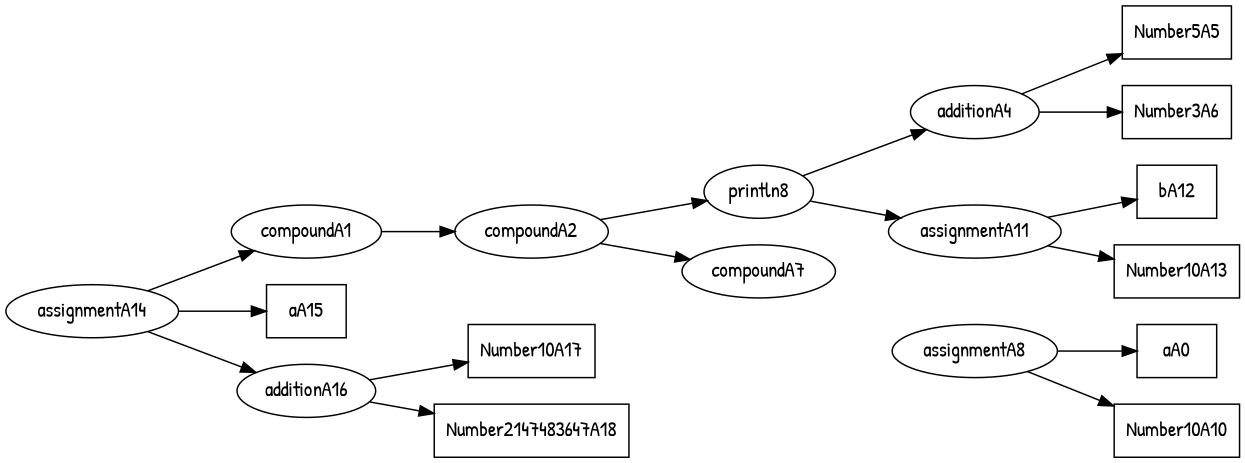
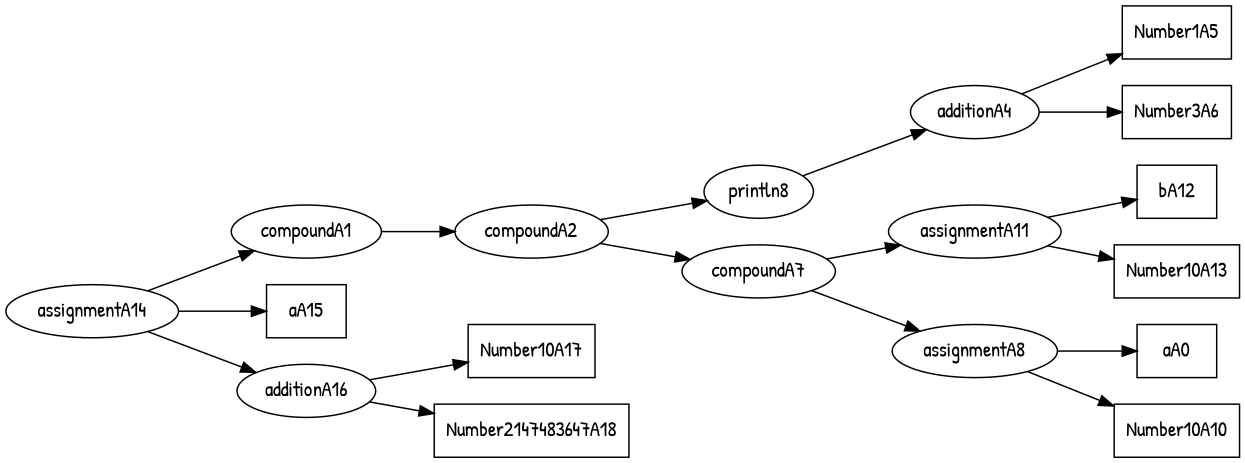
node "Number5A5": label "Number5A5" -> "Number1A5"
edge "println8" -> "assignmentA11": now "compoundA7" -> "assignmentA11"
edge "compoundA7" -> "assignmentA8": added
